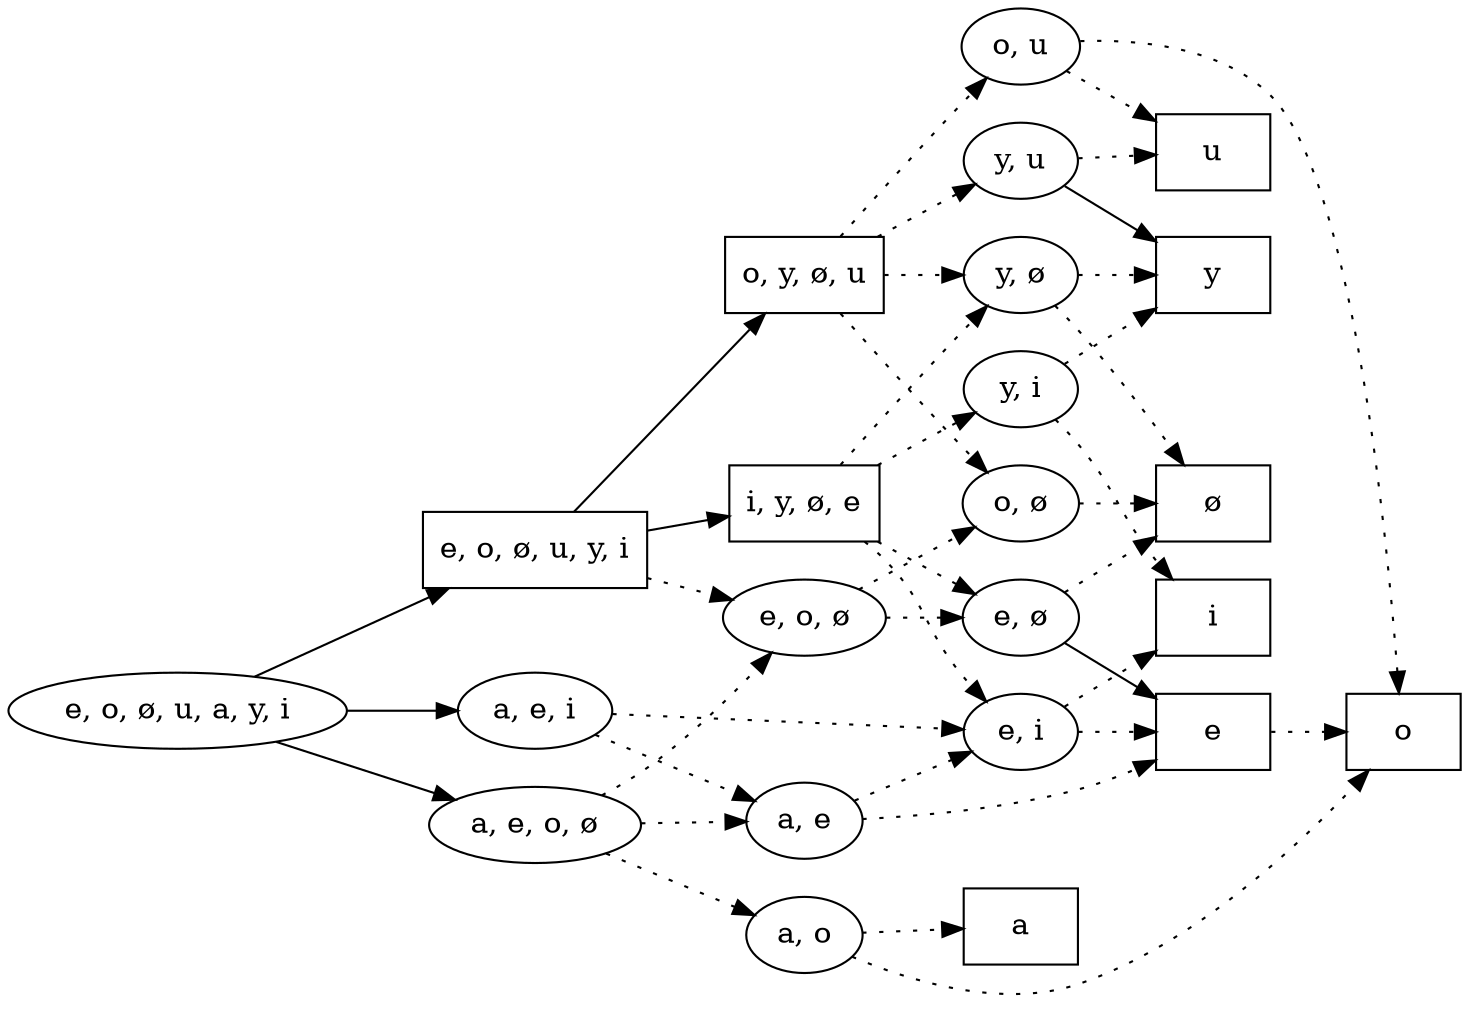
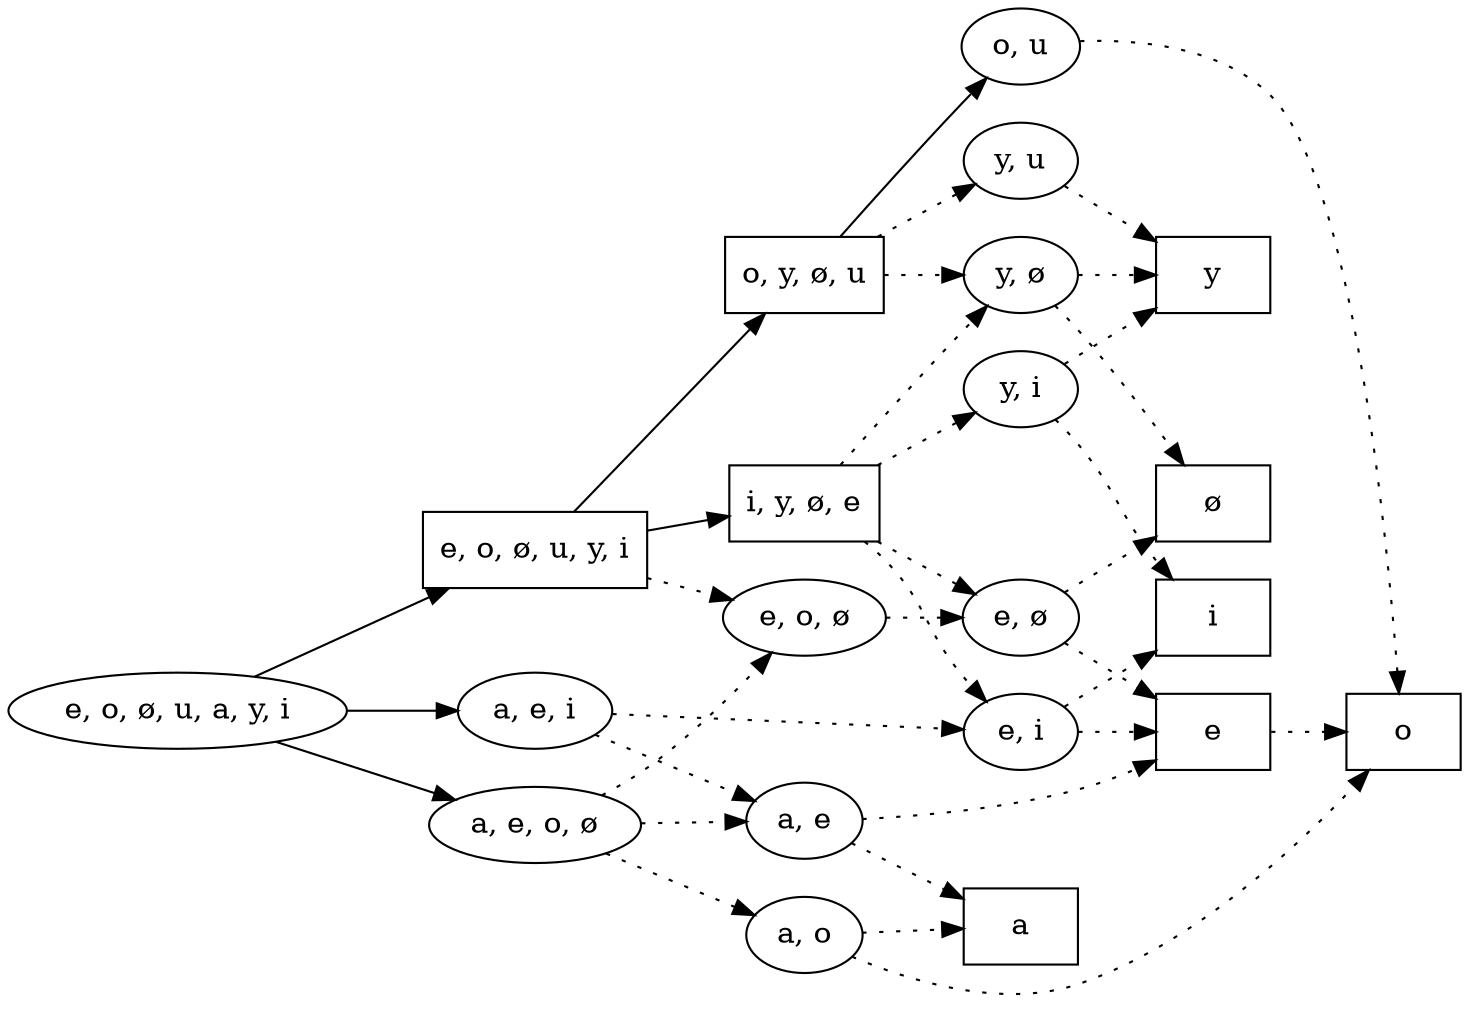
node "u": removed
edge "o, y, ø, u" -> "o, u": style dotted -> solid
edge "y, u" -> "y": style solid -> dotted
node "o, ø": removed
edge "e, ø" -> "e": style solid -> dotted
edge "a, e" -> "e, i": now "a, e" -> "a"
